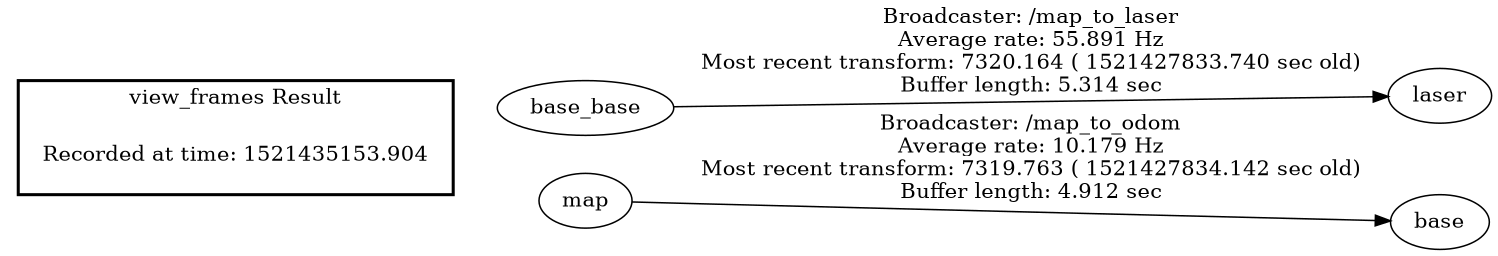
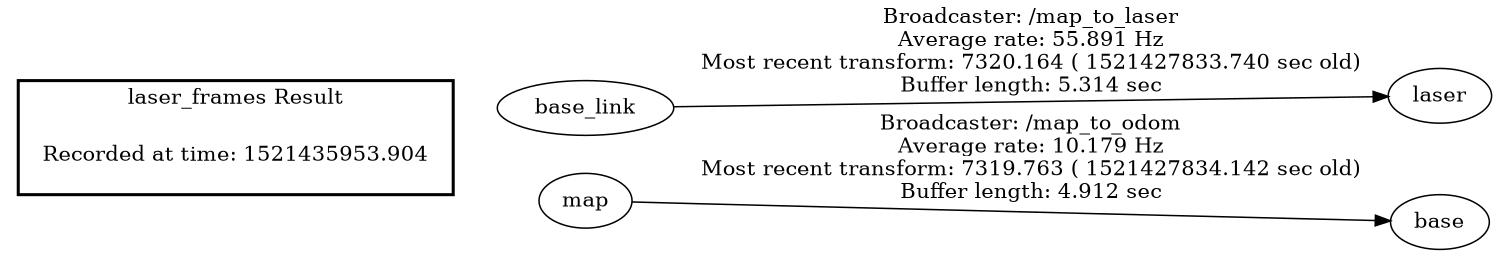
cluster "view_frames Result": label "view_frames Result" -> "laser_frames Result"
node "base_base": label "base_base" -> "base_link"
node "Recorded at time: 1521435153.904": label "Recorded at time: 1521435153.904" -> "Recorded at time: 1521435953.904"
